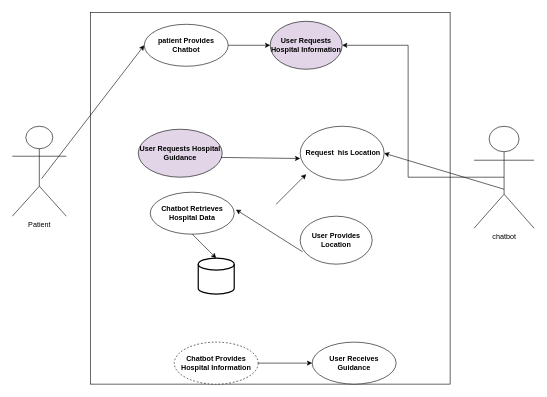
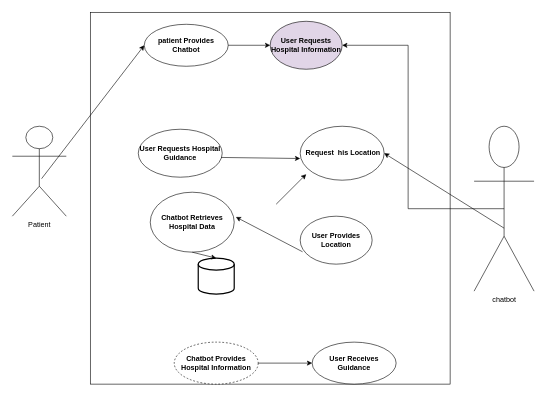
node "User Requests Hospital Guidance": fillcolor #e1d5e7 -> #ffffff
node "chatbot": size 60x102 -> 60x165
node "Chatbot Retrieves Hospital Data": size 84x42 -> 84x60
